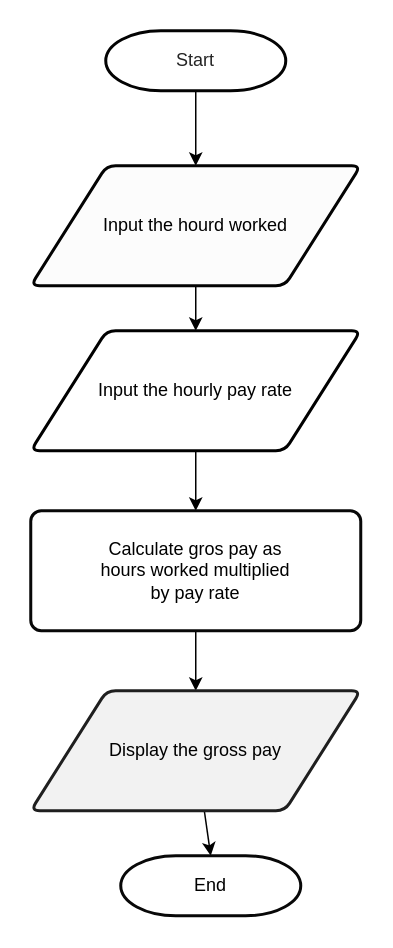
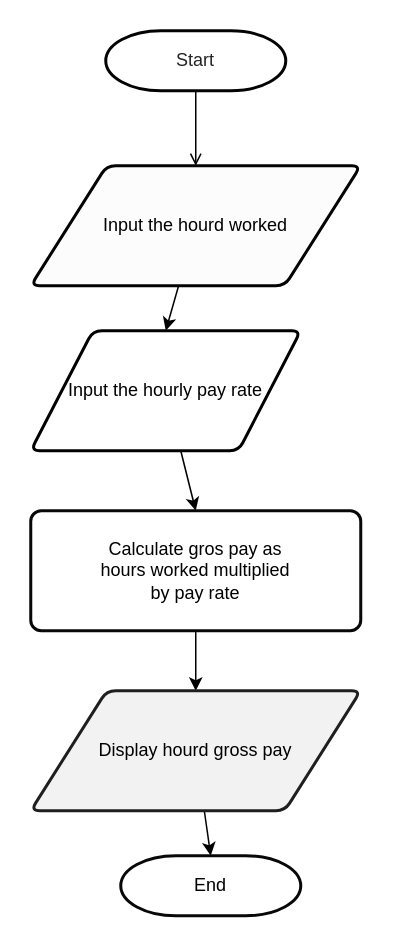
edge "Start" -> "Input the hourd worked": arrowhead classic -> open
node "Input the hourly pay rate": size 330x120 -> 270x120
node "Display the gross pay": label "Display the gross pay" -> "Display hourd gross pay"
